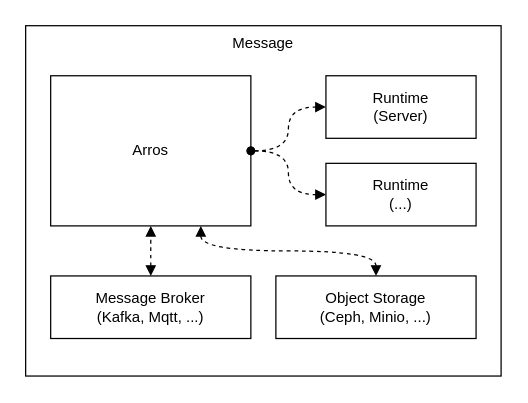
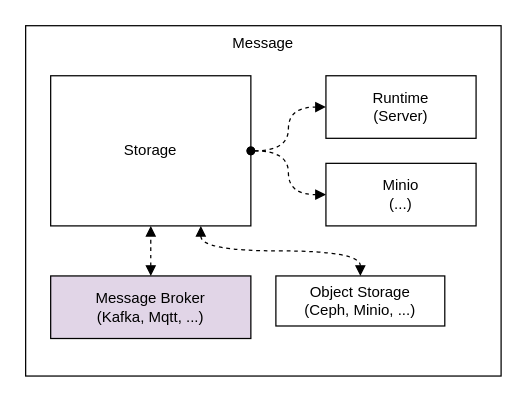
node "Arros": label "Arros" -> "Storage"
node "Runtime (...)": label "Runtime (...)" -> "Minio (...)"
node "Message Broker (Kafka, Mqtt, ...)": fillcolor #ffffff -> #e1d5e7
node "Object Storage (Ceph, Minio, ...)": size 200x63 -> 169x50
